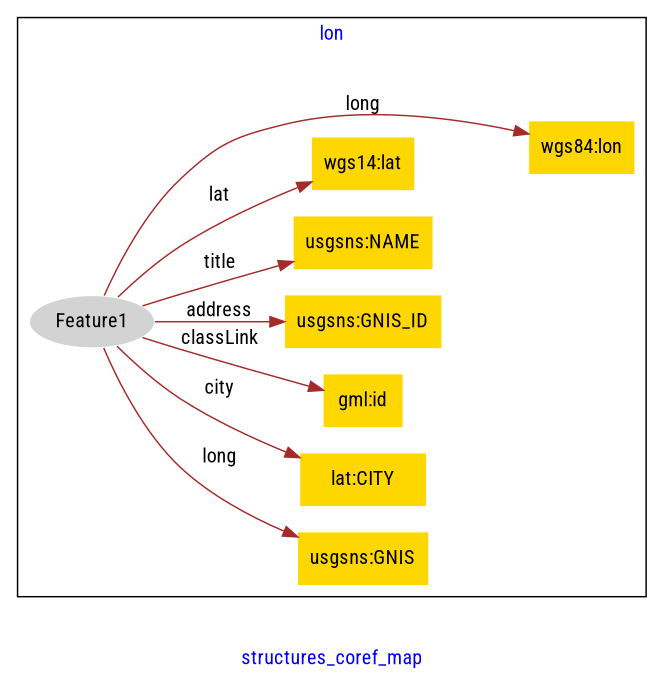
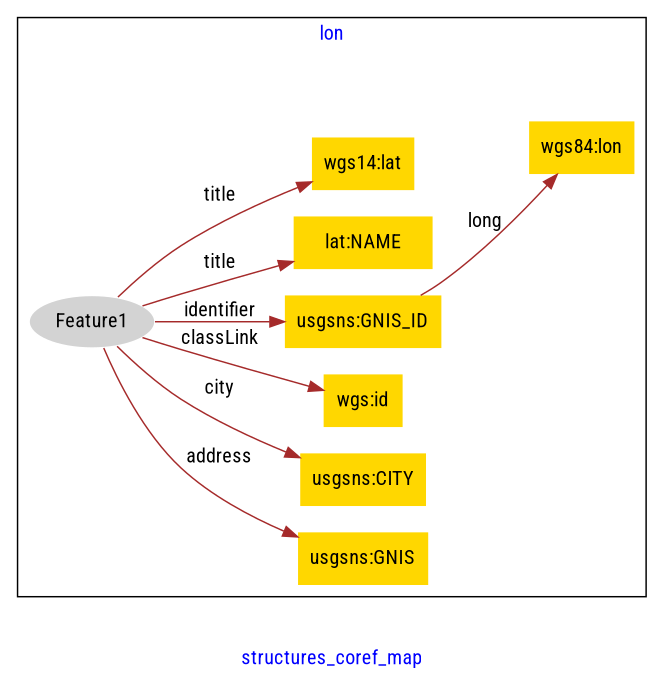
edge "Feature1" -> "wgs84:lon": now "usgsns:GNIS_ID" -> "wgs84:lon"
edge "Feature1" -> "wgs14:lat": label "lat" -> "title"
node "usgsns:NAME": label "usgsns:NAME" -> "lat:NAME"
edge "Feature1" -> "usgsns:GNIS_ID": label "address" -> "identifier"
node "gml:id": label "gml:id" -> "wgs:id"
edge "Feature1" -> "usgsns:GNIS": label "long" -> "address"
node "lat:CITY": label "lat:CITY" -> "usgsns:CITY"
